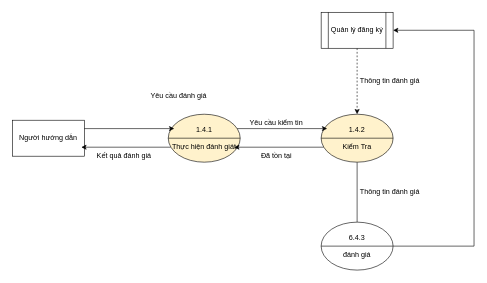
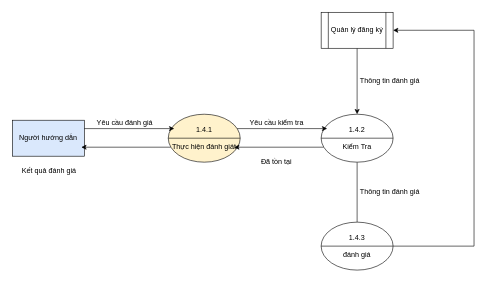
edge "Quản lý đăng ký" -> "1.4.2 Kiểm Tra": style dashed -> solid
node "Yêu cầu đánh giá": moved (183, 96) -> (129, 123)
node "Yêu cầu kiểm tin": label "Yêu cầu kiểm tin" -> "Yêu cầu kiểm tra"
node "Người hướng dẫn": fillcolor #ffffff -> #dae8fc
node "1.4.2 Kiểm Tra": fillcolor #fff2cc -> #ffffff
node "Kết quả đánh giá": moved (129, 156) -> (54, 171)
node "Đã tồn tại": moved (281, 156) -> (281, 162)
node "6.4.3 đánh giá": label "6.4.3 đánh giá" -> "1.4.3 đánh giá"
